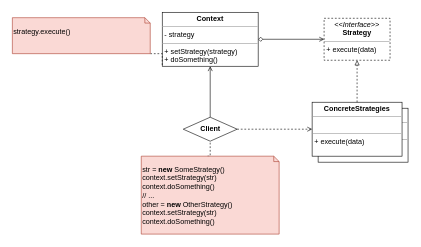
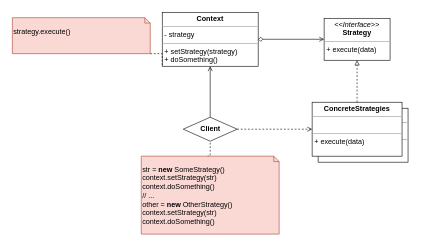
node "<<Interface>> Strategy + execute(data)": style dashed -> solid
